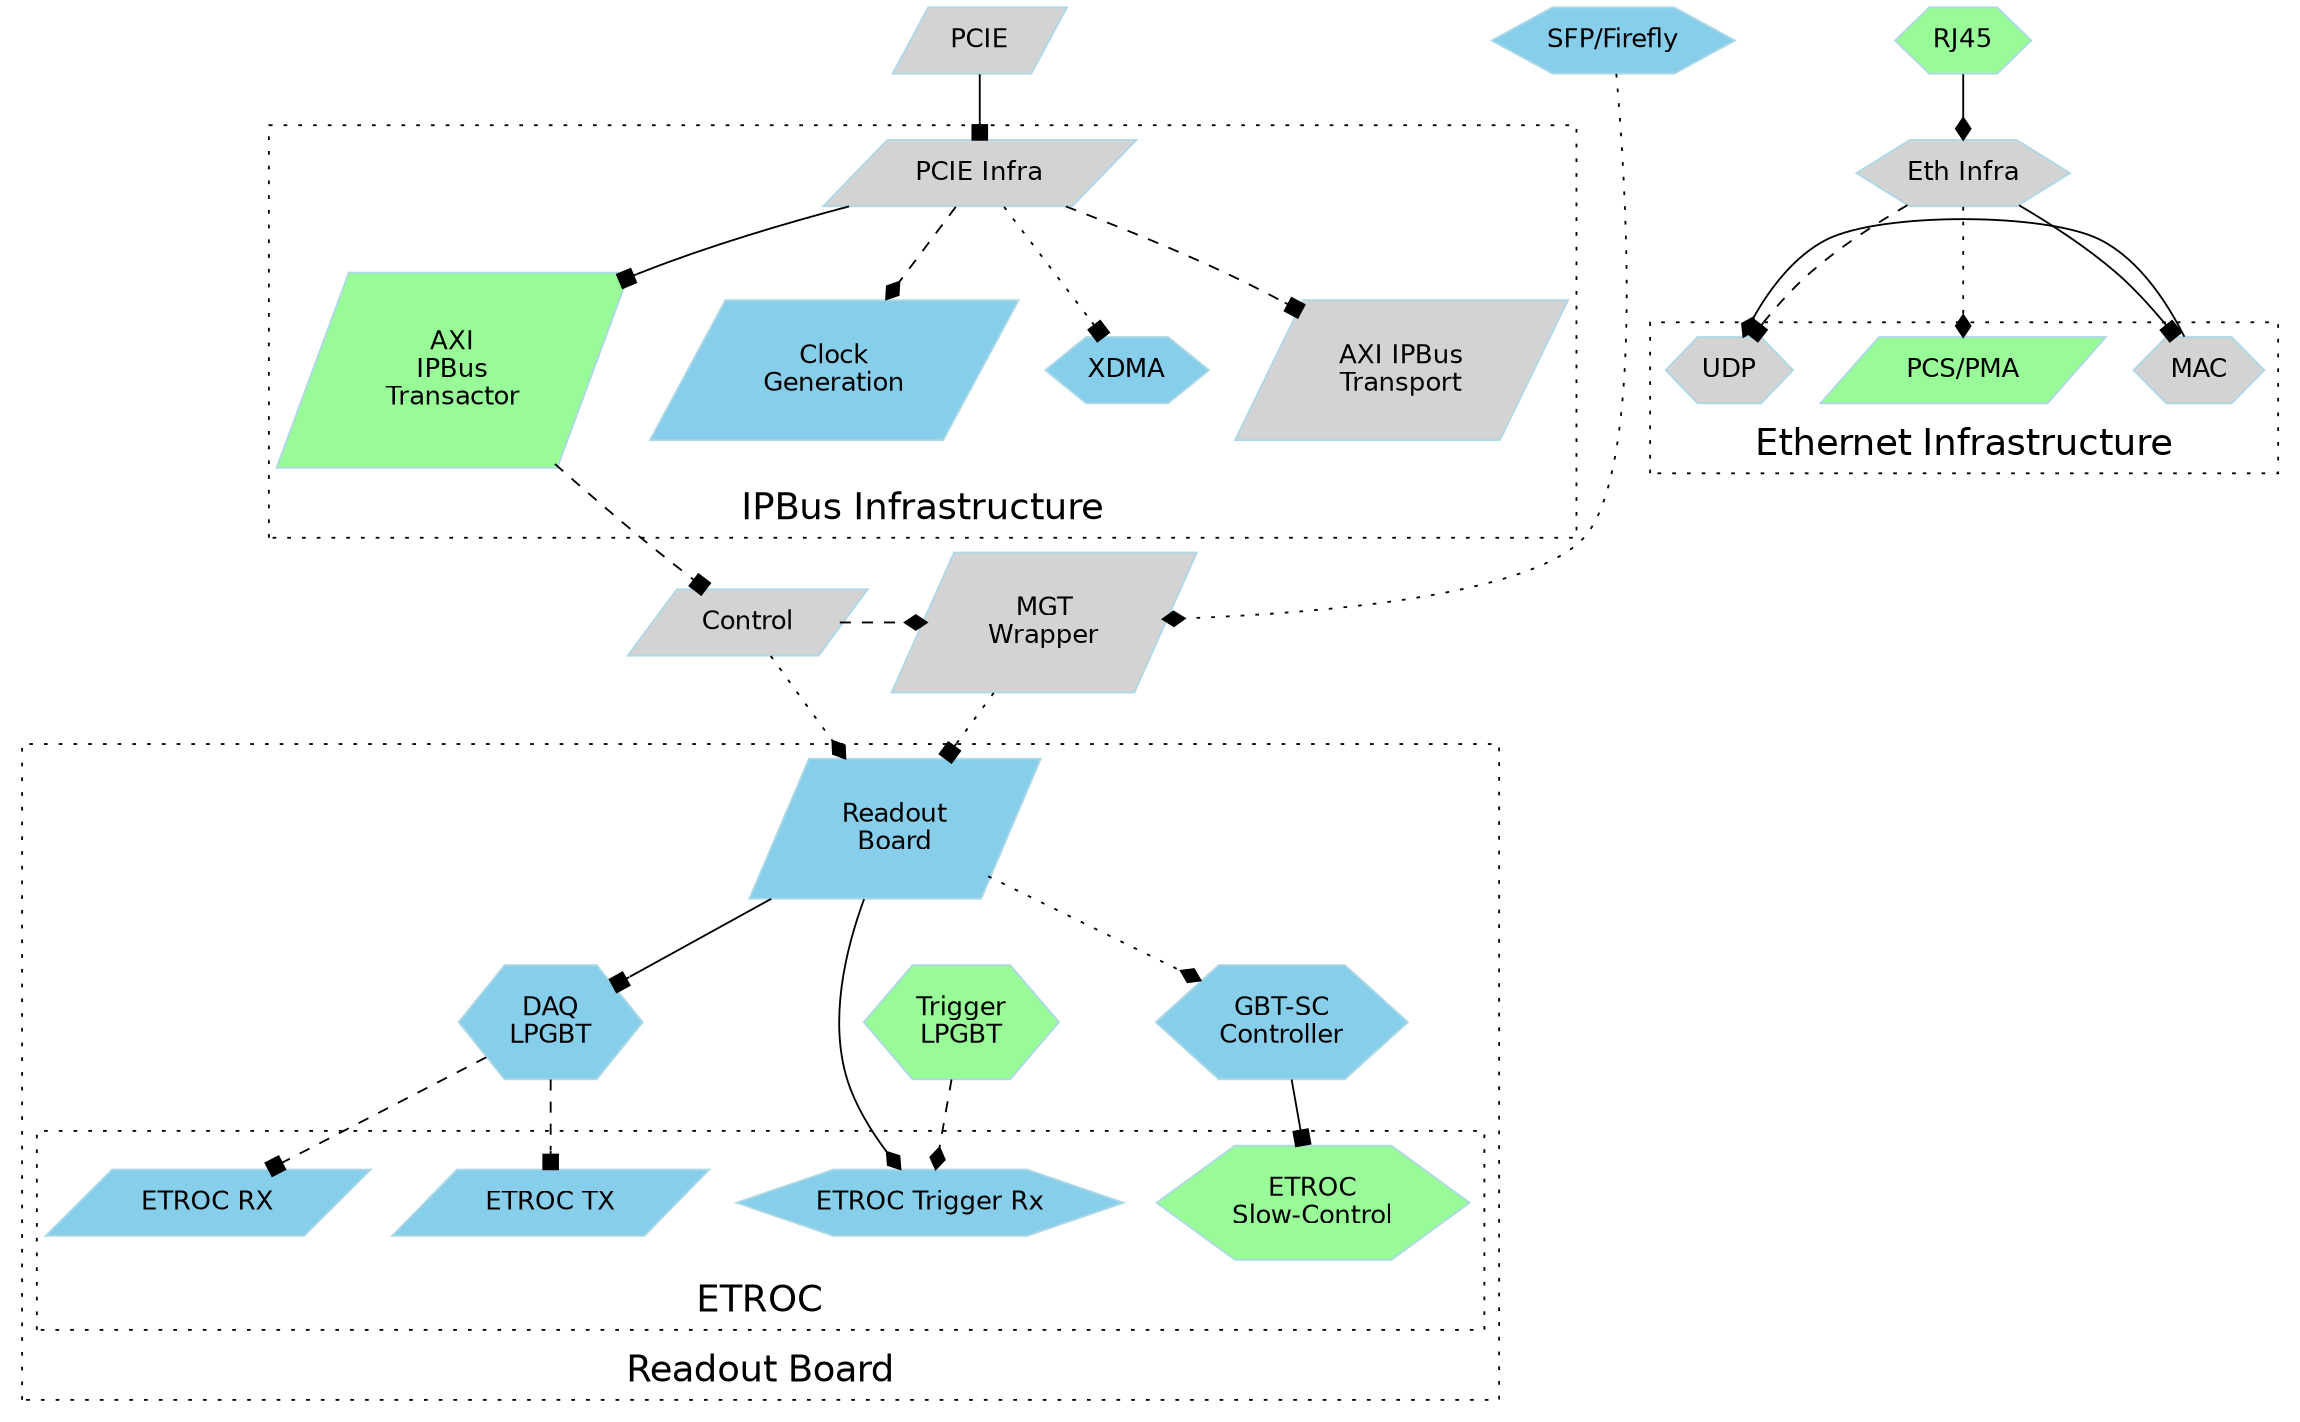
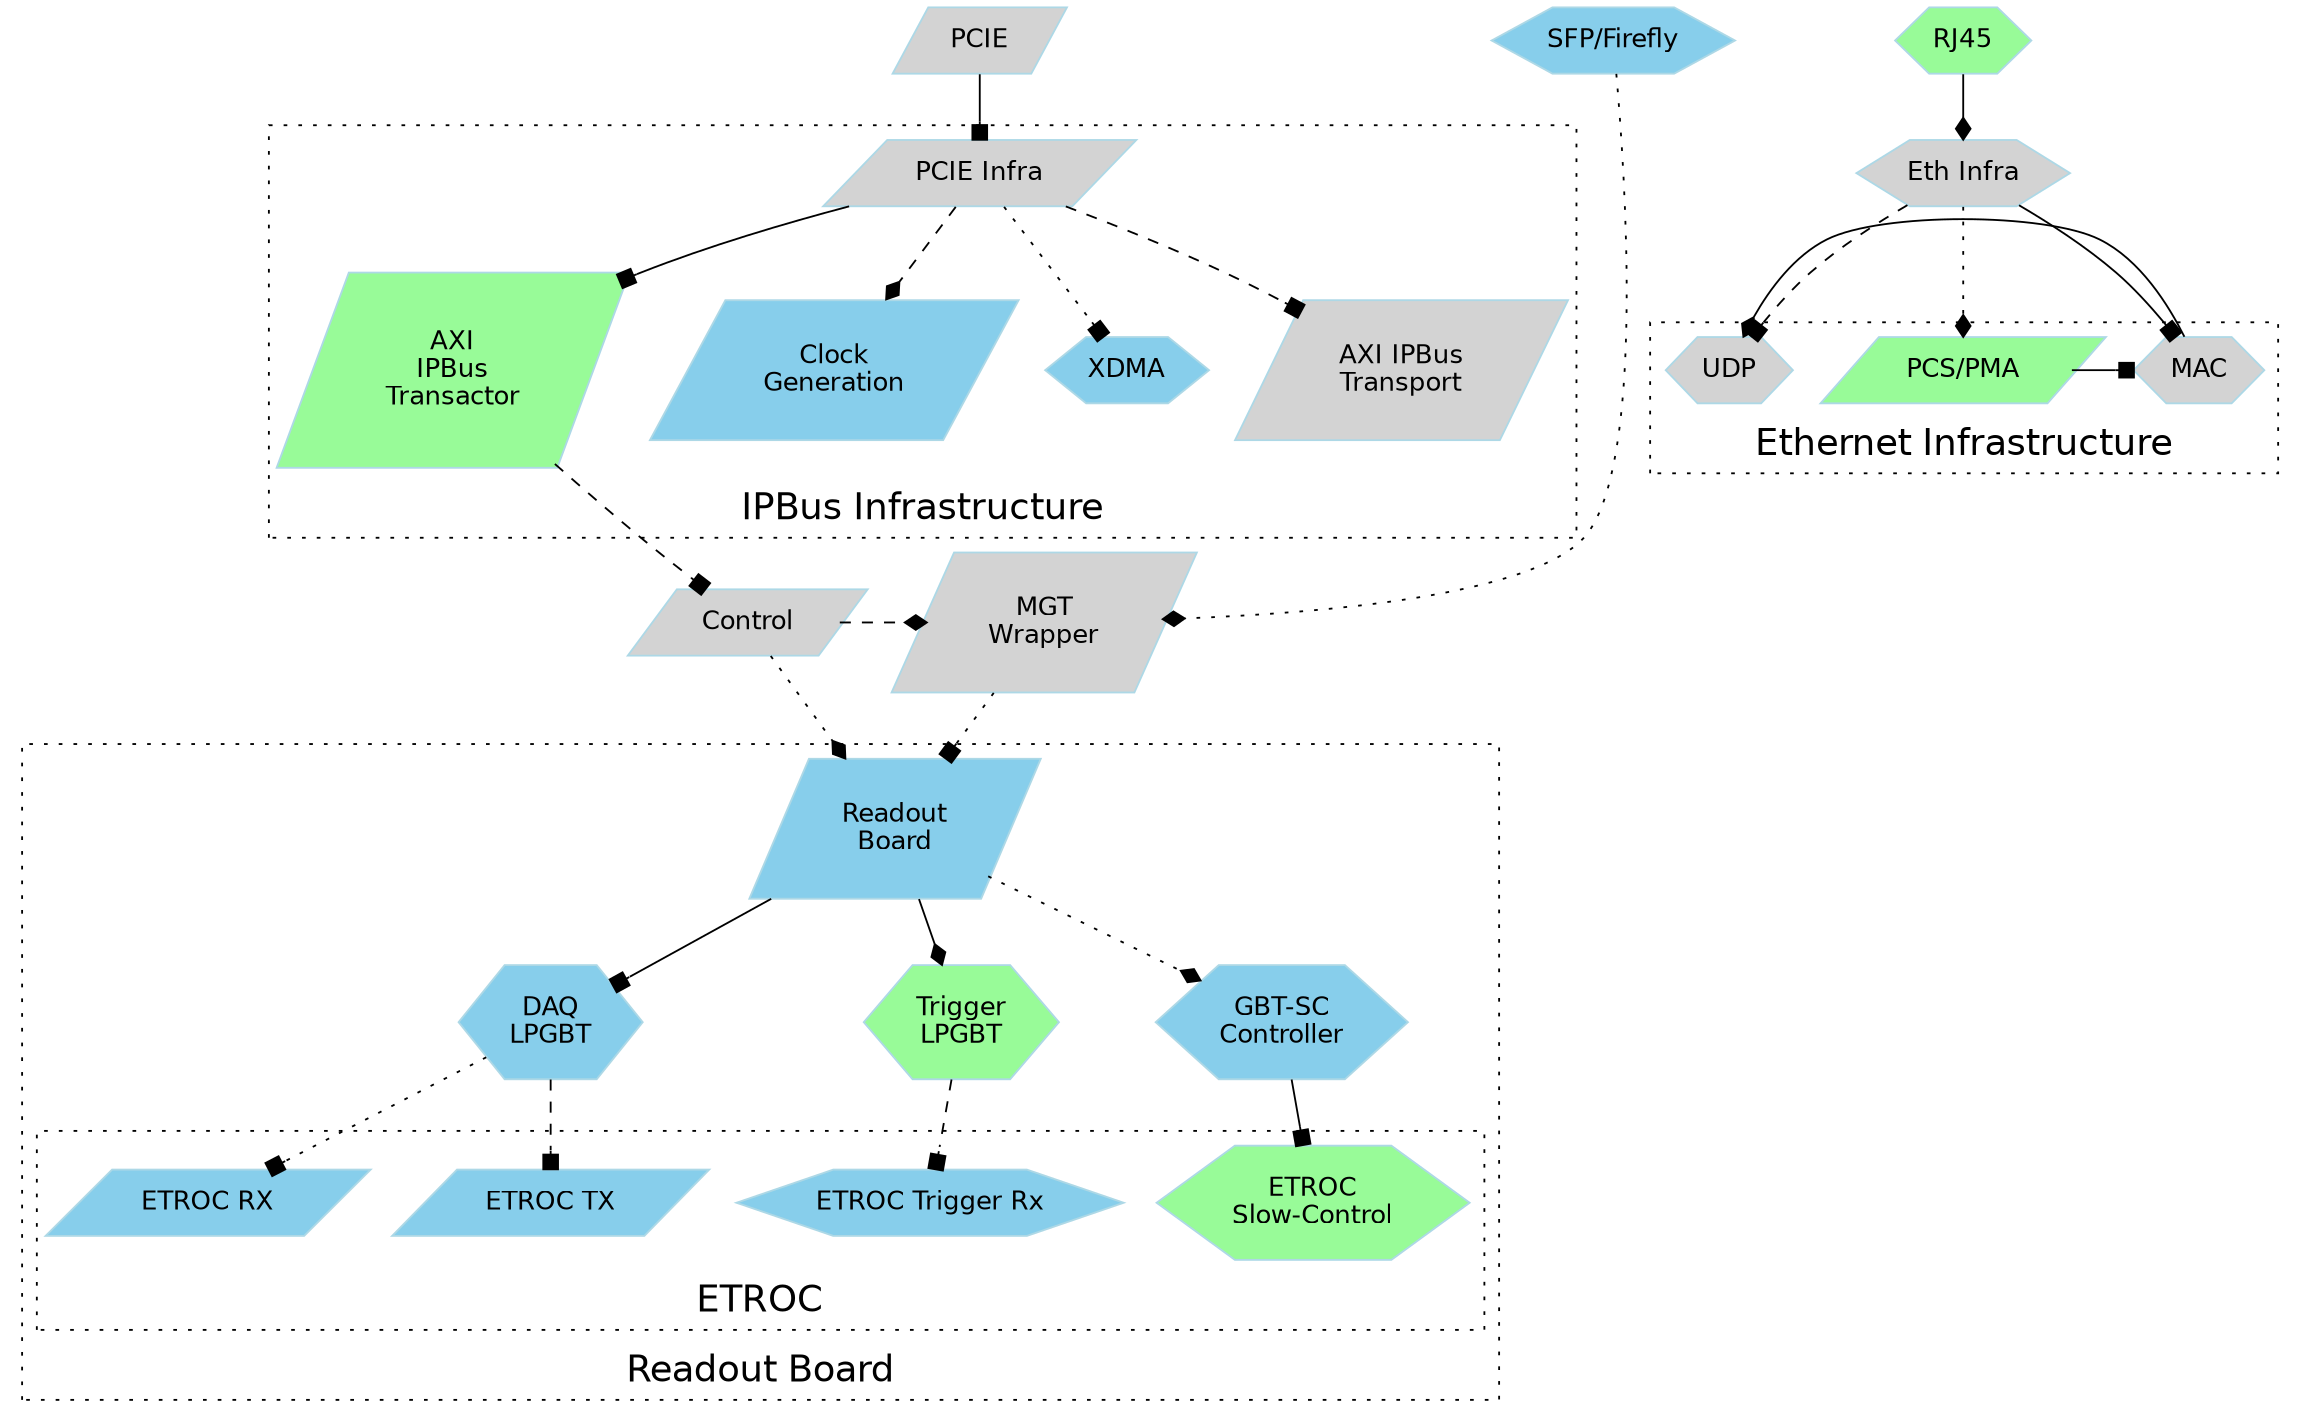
edge "PCS/PMA" -> "MAC": added
edge "Readout Board" -> "ETROC Trigger Rx": now "Readout Board" -> "Trigger LPGBT"
edge "DAQ LPGBT" -> "ETROC RX": style dashed -> dotted
edge "Trigger LPGBT" -> "ETROC Trigger Rx": arrowhead diamond -> box
